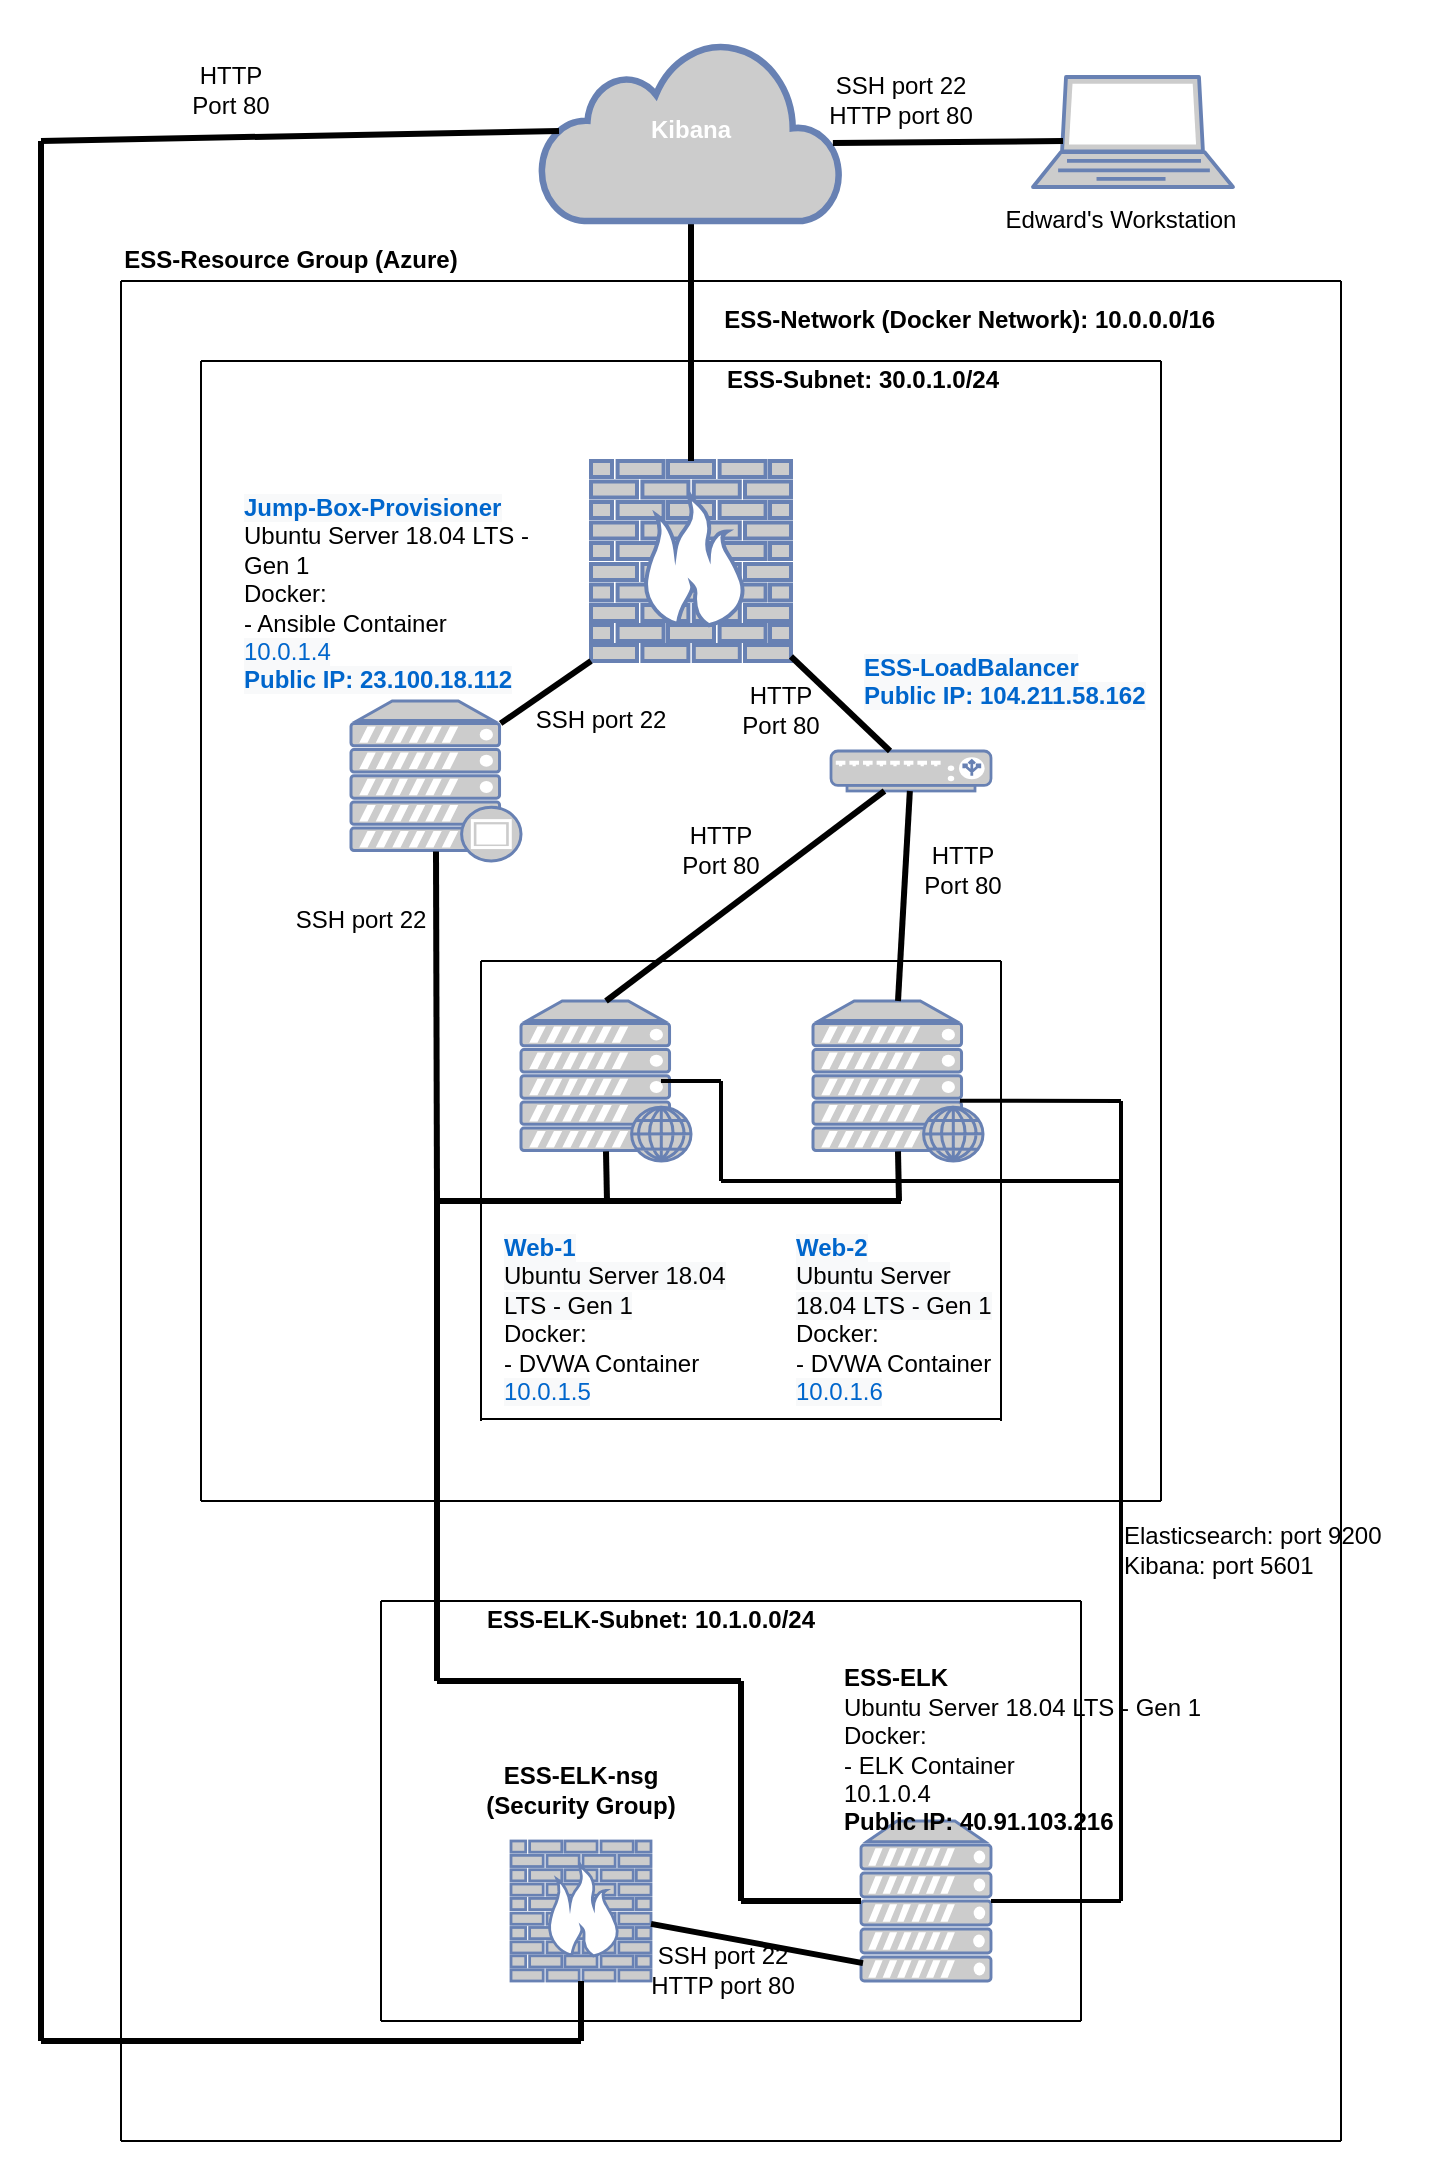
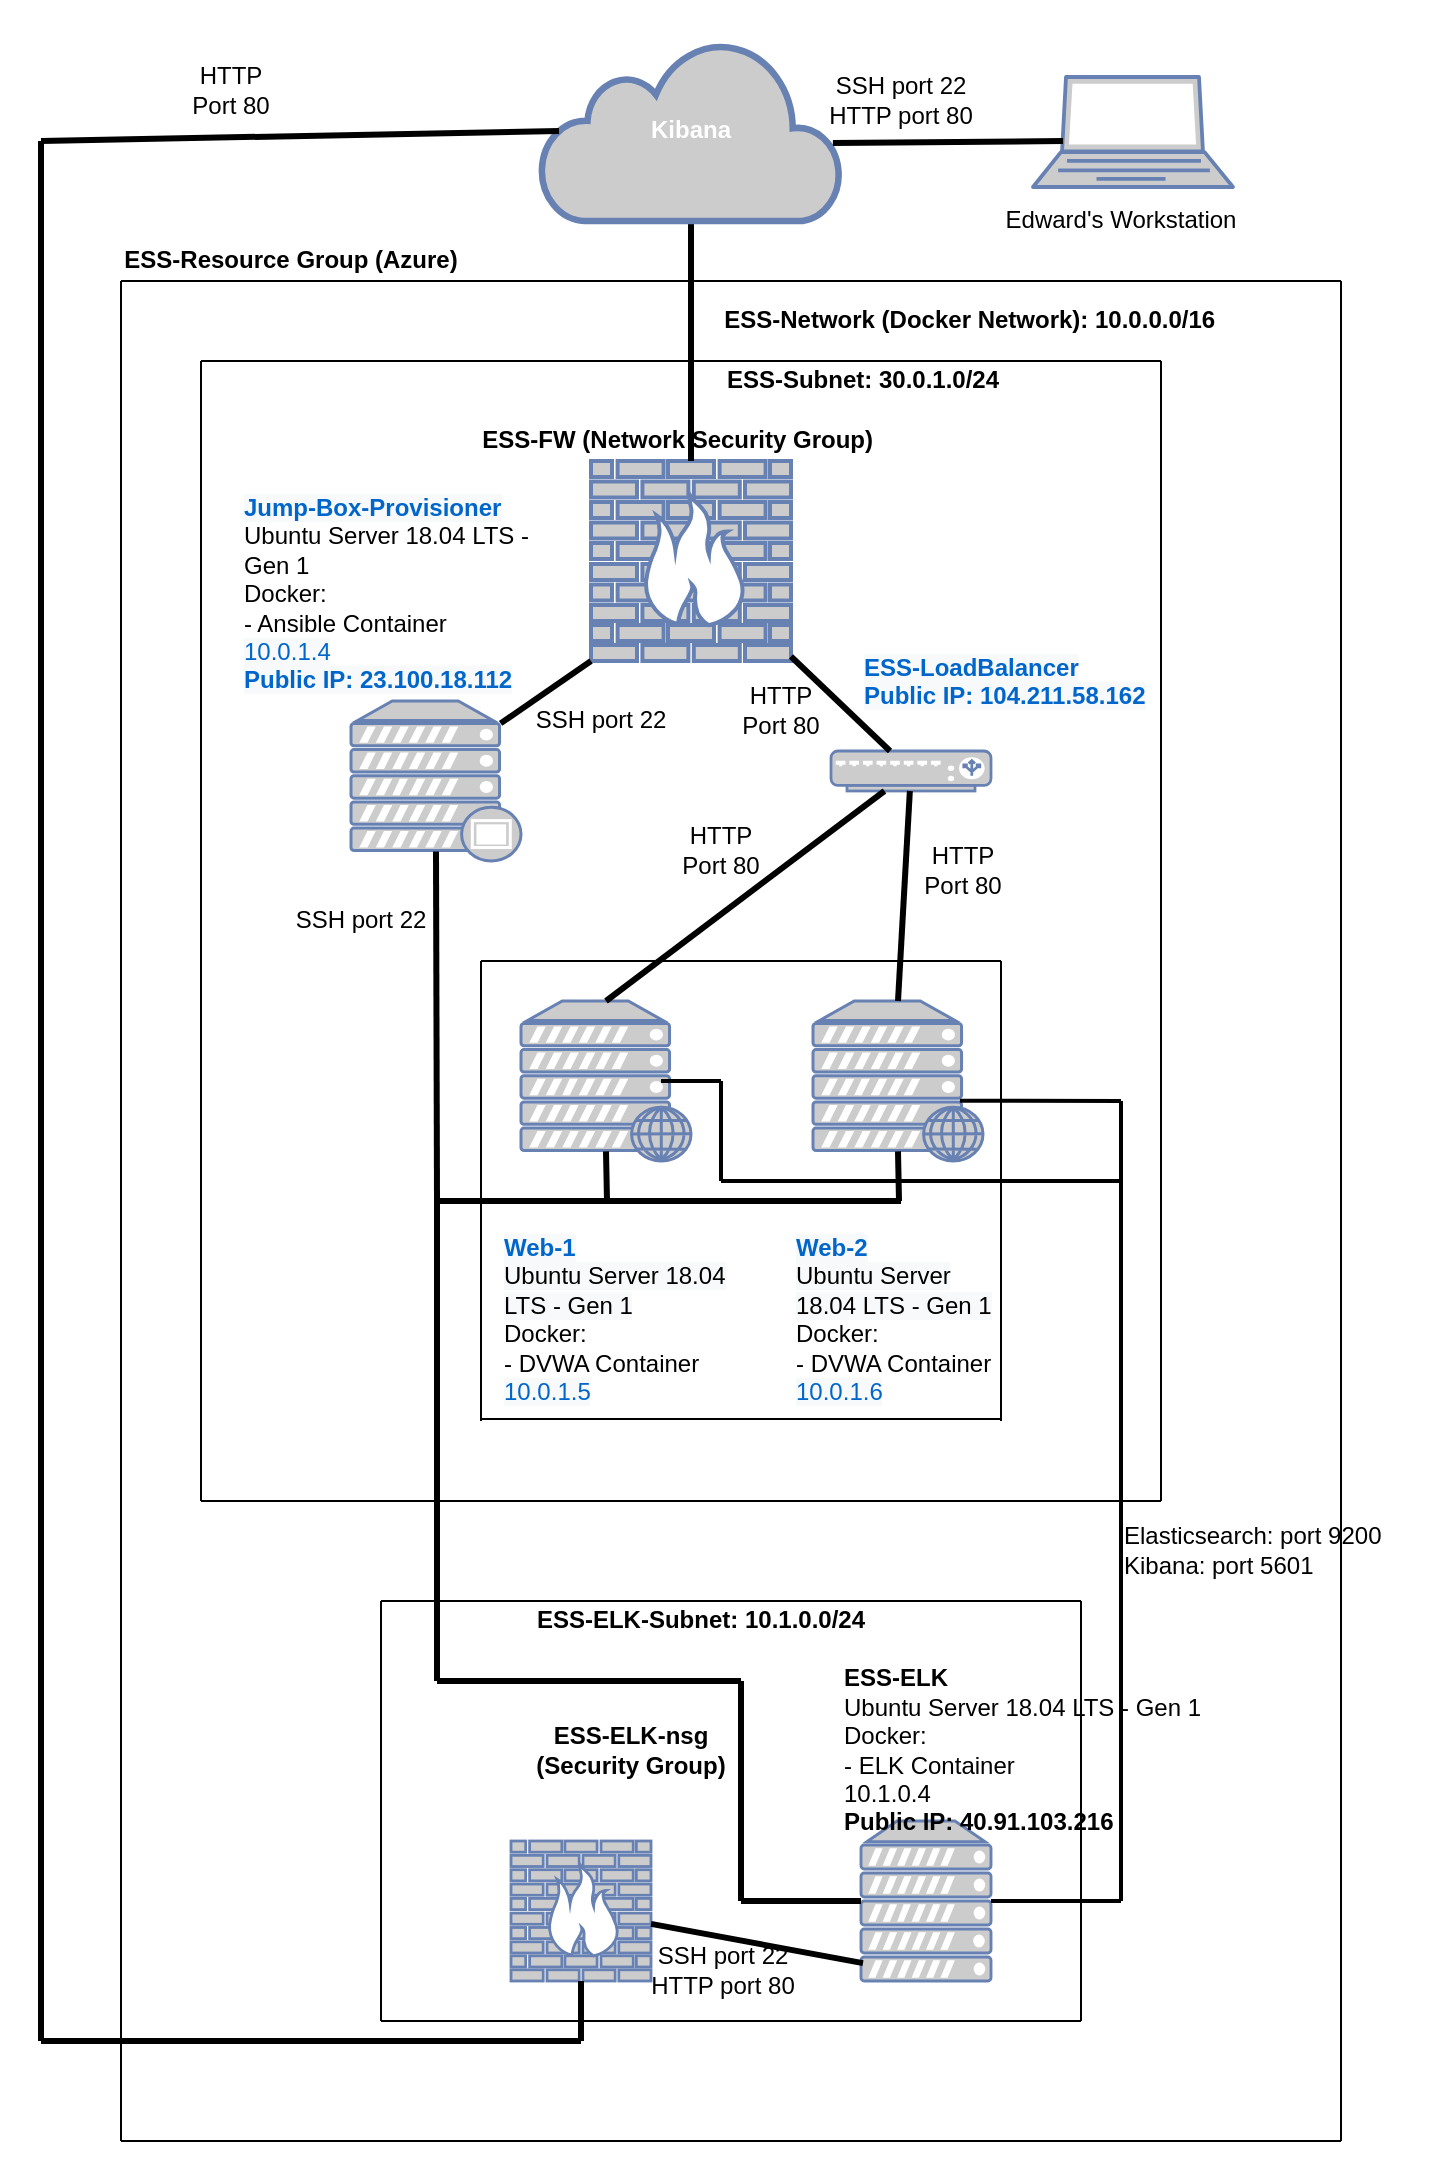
node "ESS-FW (Network Security Group)": added
node "ESS-ELK-Subnet: 10.1.0.0/24": moved (651, 1621) -> (701, 1621)
node "ESS-ELK-nsg (Security Group)": moved (581, 1791) -> (631, 1751)
